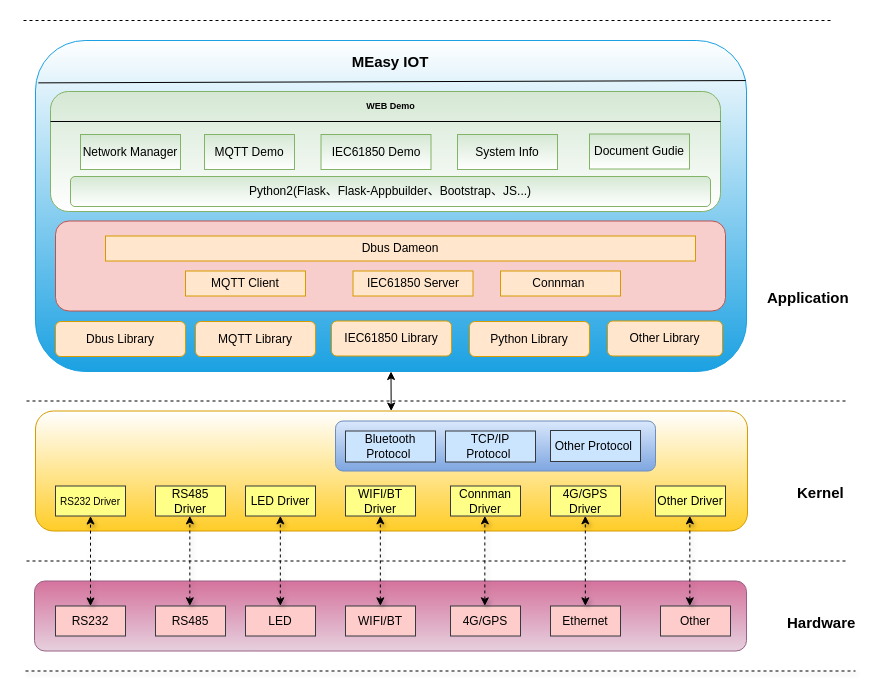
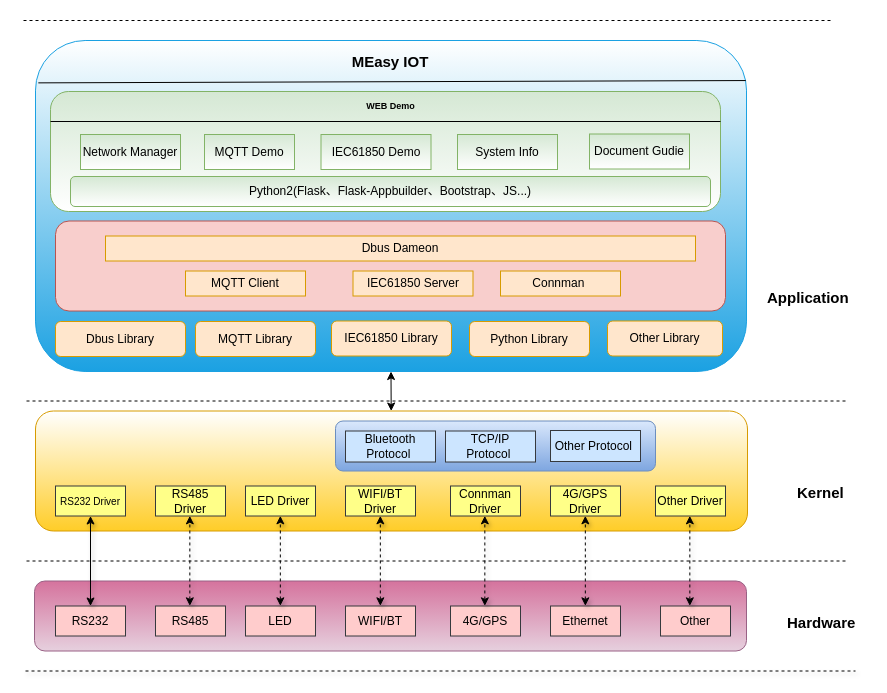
edge "RS232 Driver" -- "RS232": style dashed -> solid
